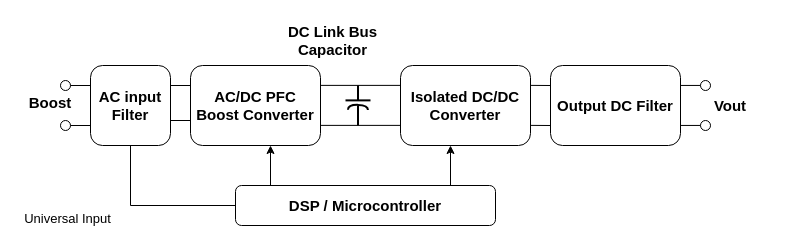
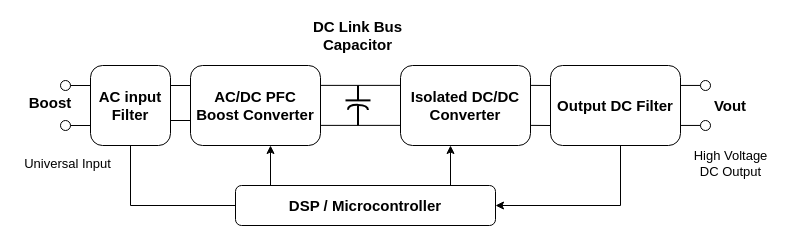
node "DC Link Bus Capacitor": moved (333, 41) -> (358, 36)
node "High Voltage DC Output": added
edge "Output DC Filter" -> "DSP / Microcontroller": added
node "Universal Input": moved (68, 218) -> (68, 163)
